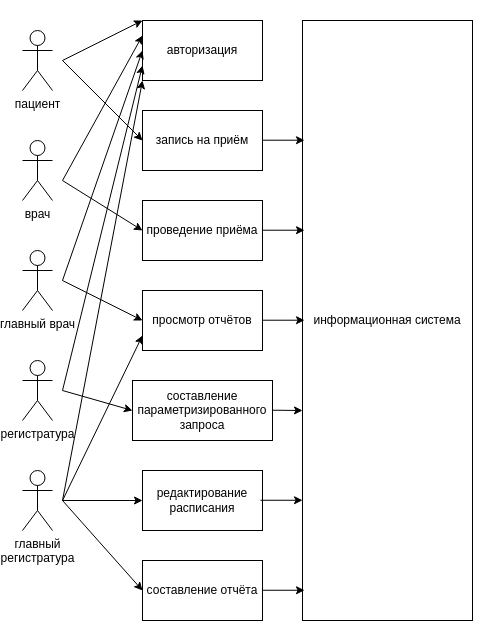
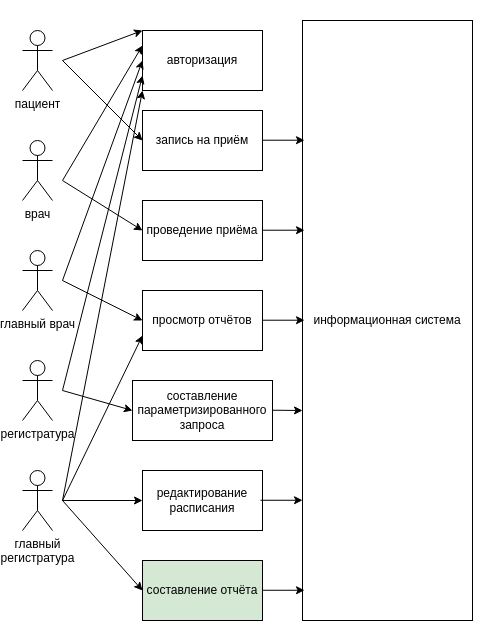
node "авторизация": moved (203, 51) -> (203, 61)
node "составление отчёта": fillcolor #ffffff -> #d5e8d4
